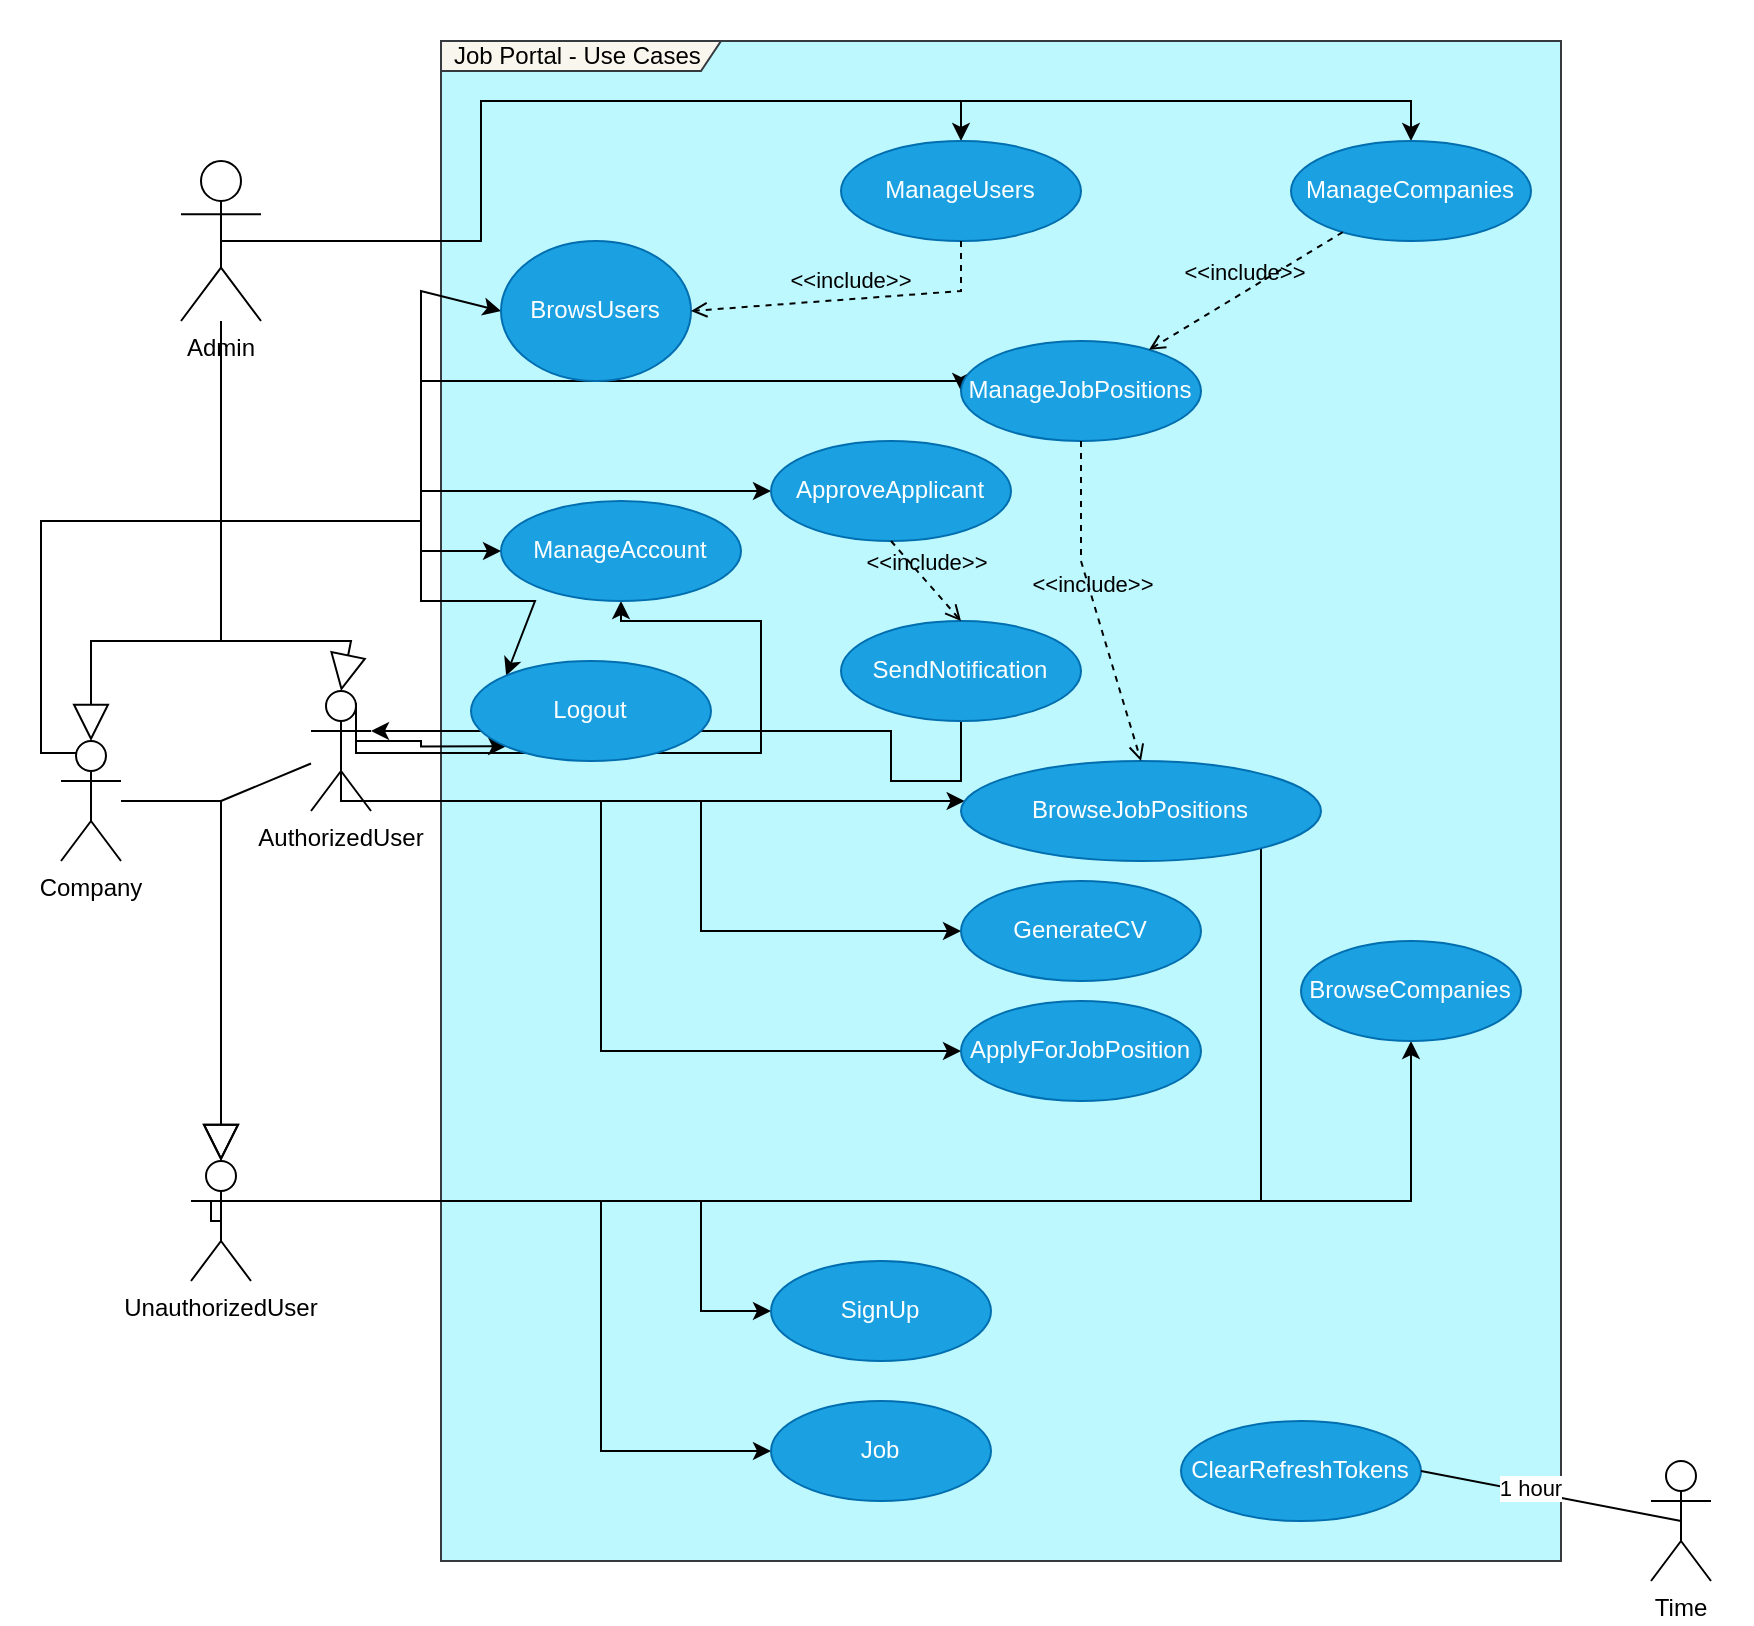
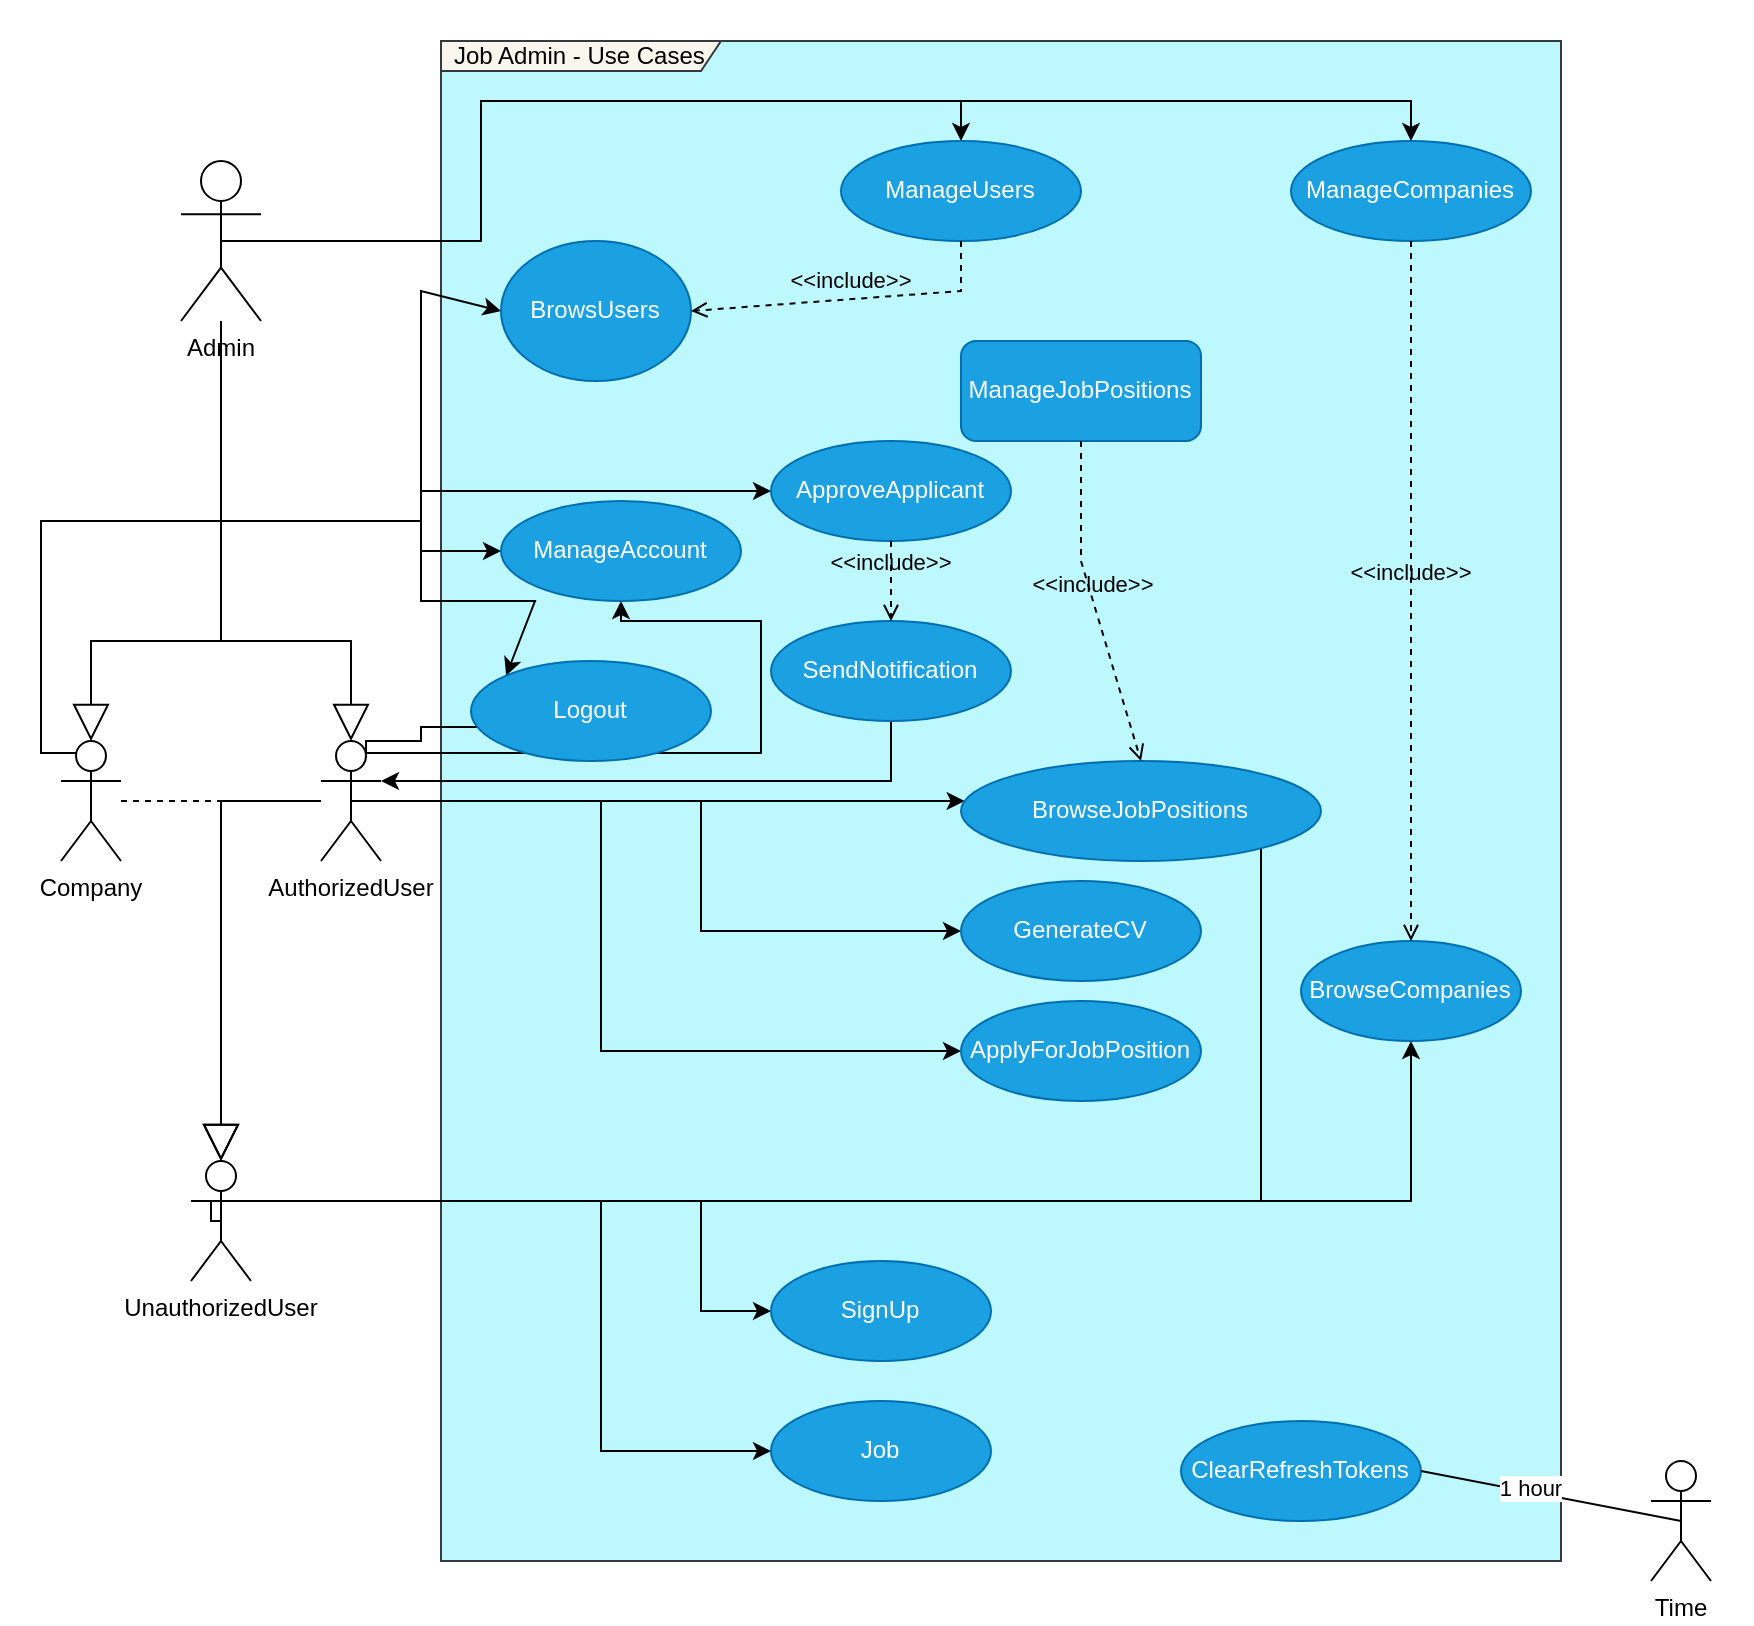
node "Job Portal - Use Cases": label "Job Portal - Use Cases" -> "Job Admin - Use Cases"
edge "ManageCompanies" -> "ManageJobPositions": now "ManageCompanies" -> "BrowseCompanies"
edge "Company" -> "ManageJobPositions": removed
node "ManageJobPositions": shape ellipse -> rounded rectangle
node "SendNotification": moved (961, 671) -> (891, 671)
node "AuthorizedUser": moved (341, 751) -> (351, 801)
edge "Company" -> "UnauthorizedUser": style solid -> dashed
